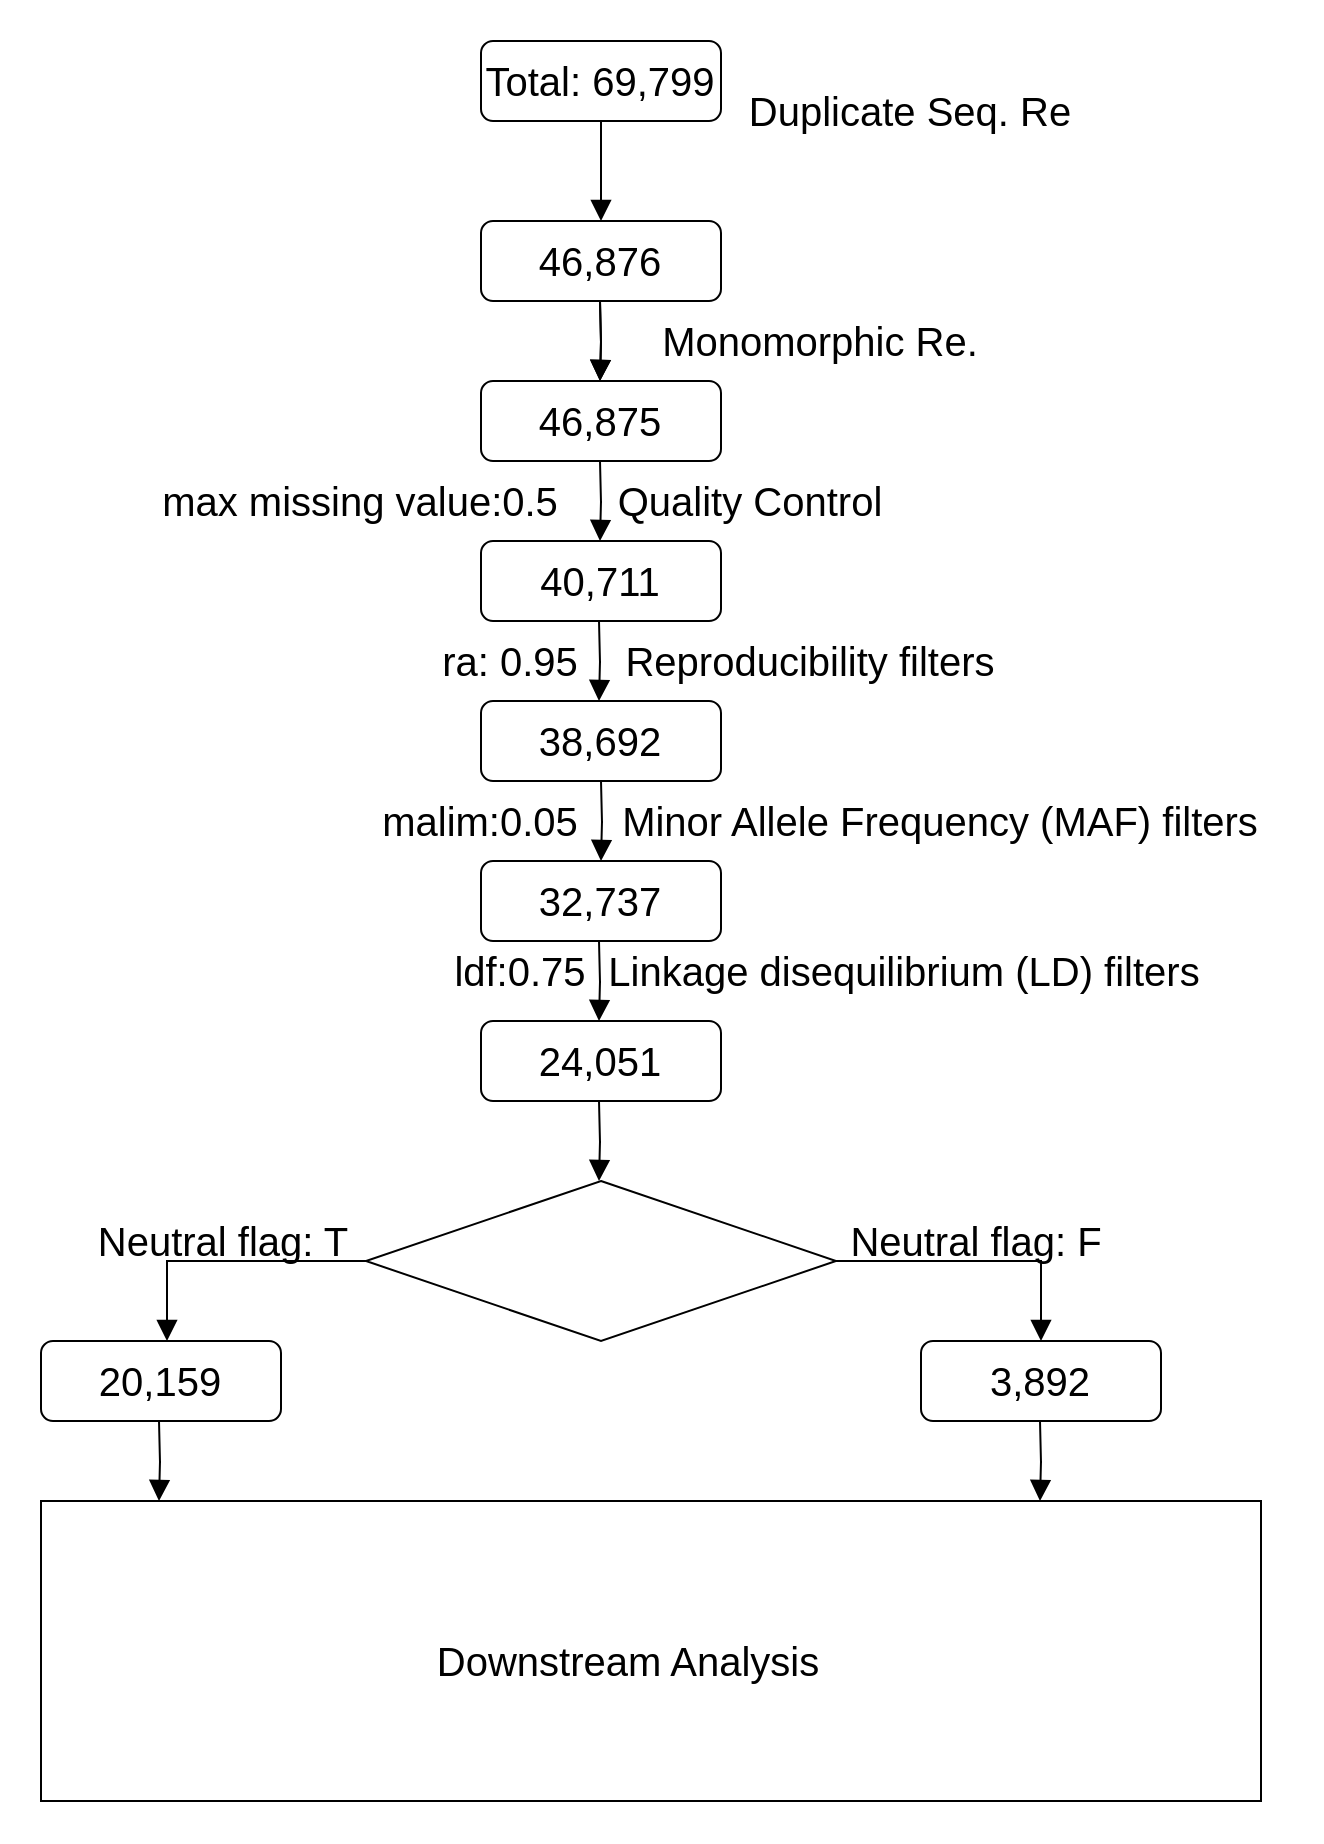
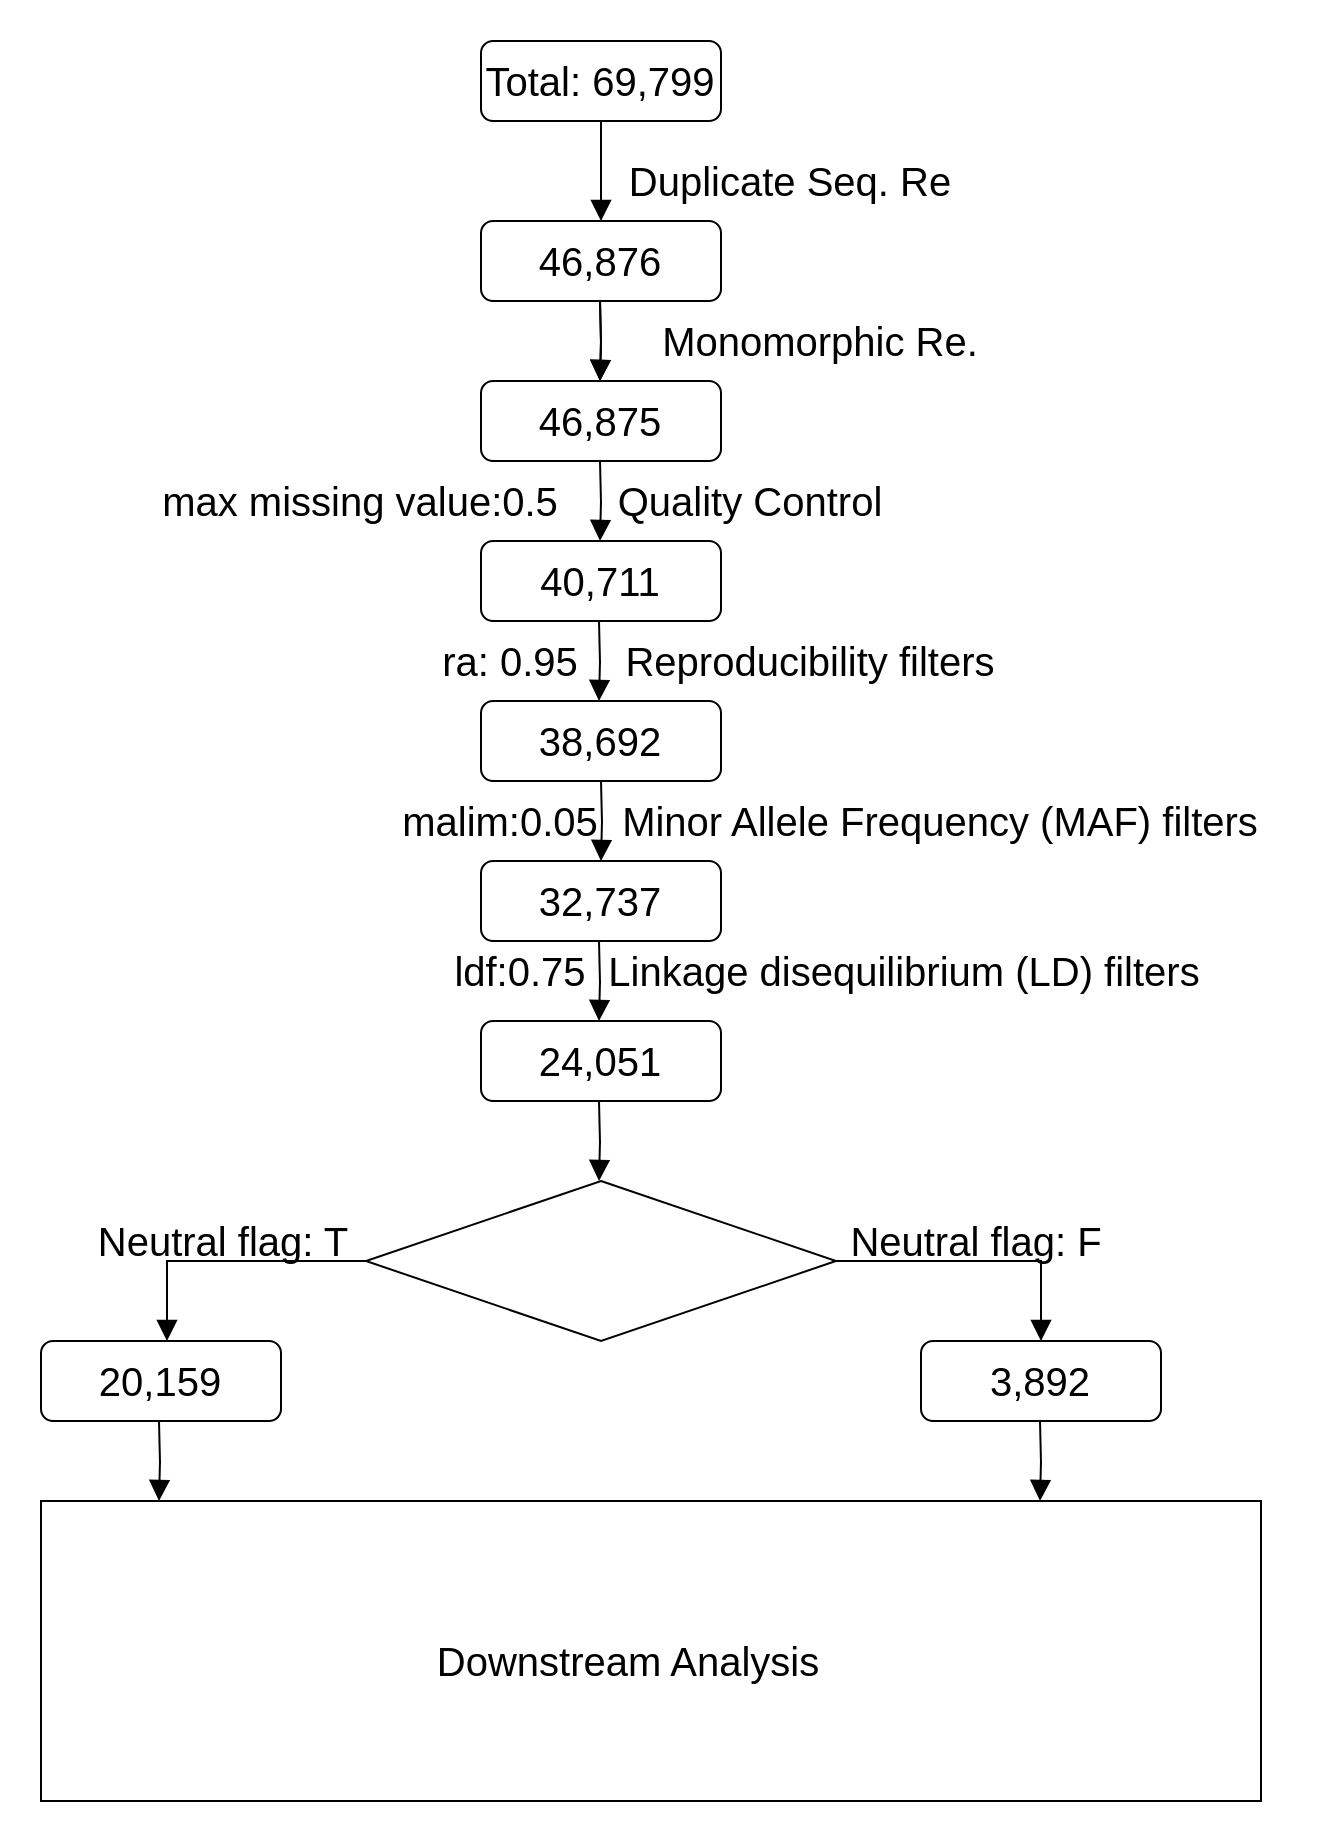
node "Duplicate Seq. Re": moved (911, 111) -> (791, 181)
node "malim:0.05": moved (481, 821) -> (501, 821)
